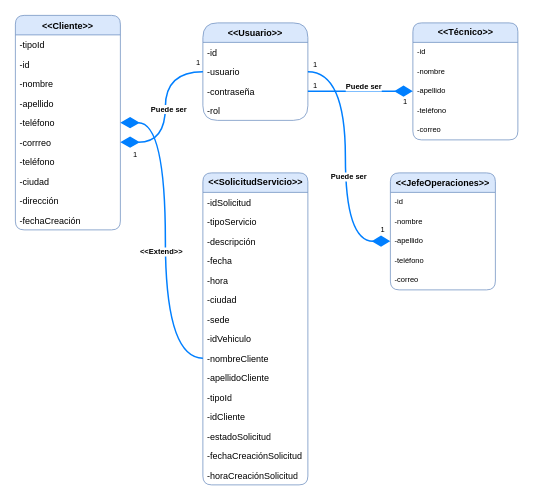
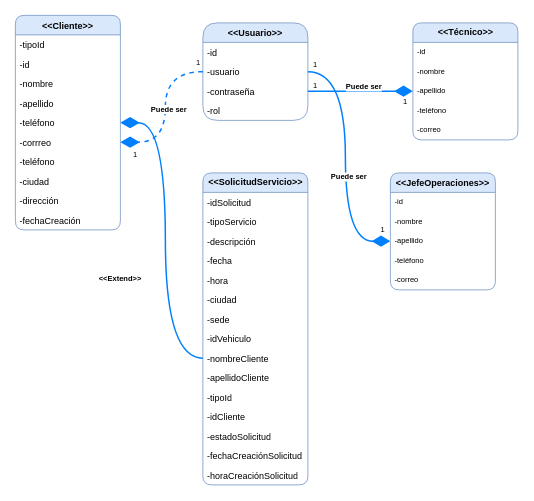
edge "-usuario" -> "-corrreo": style solid -> dashed
node "<<Extend>>": moved (162, 252) -> (120, 278)
